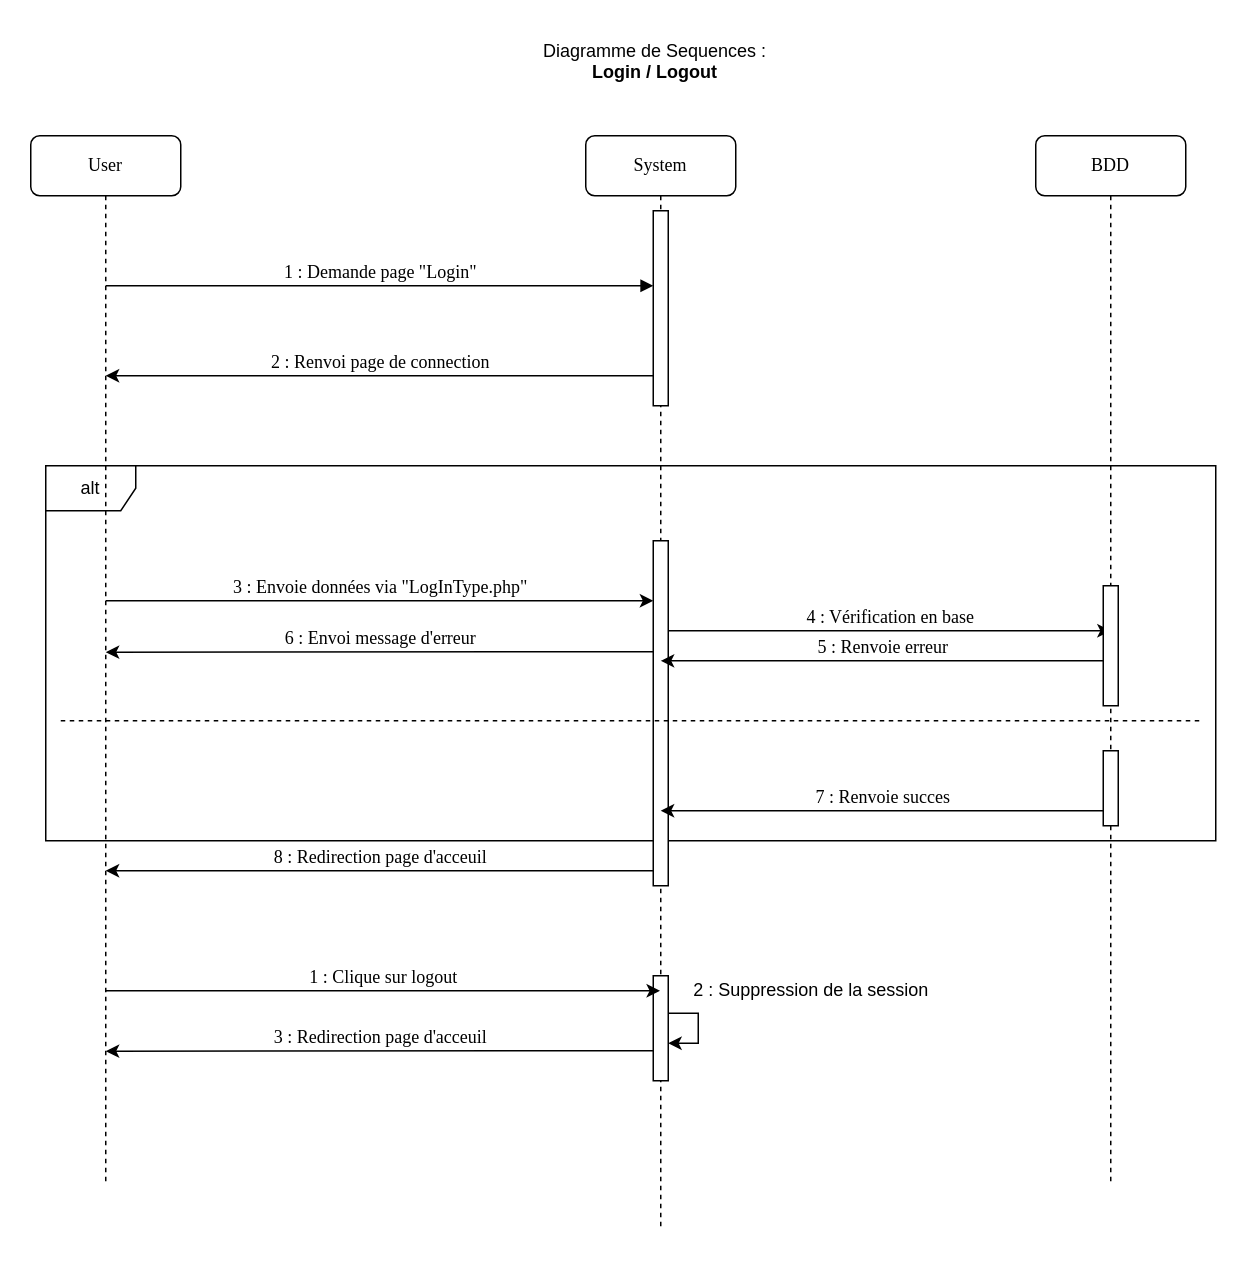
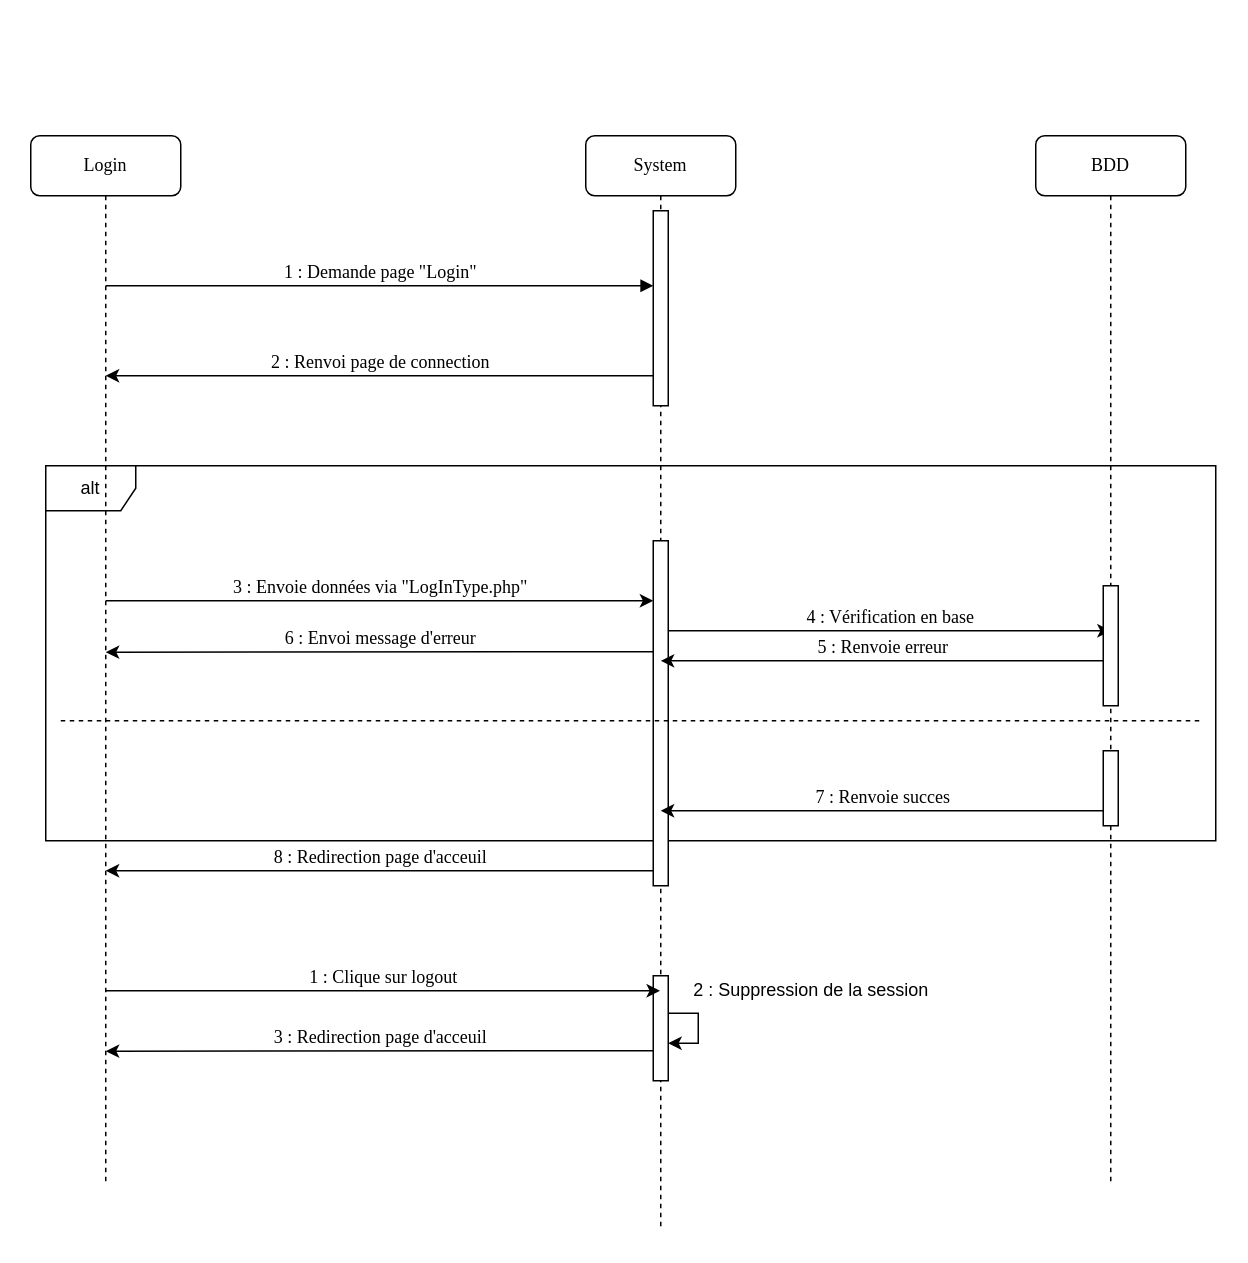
node "Diagramme de Sequences : Login / Logout": removed
node "User": label "User" -> "Login"
